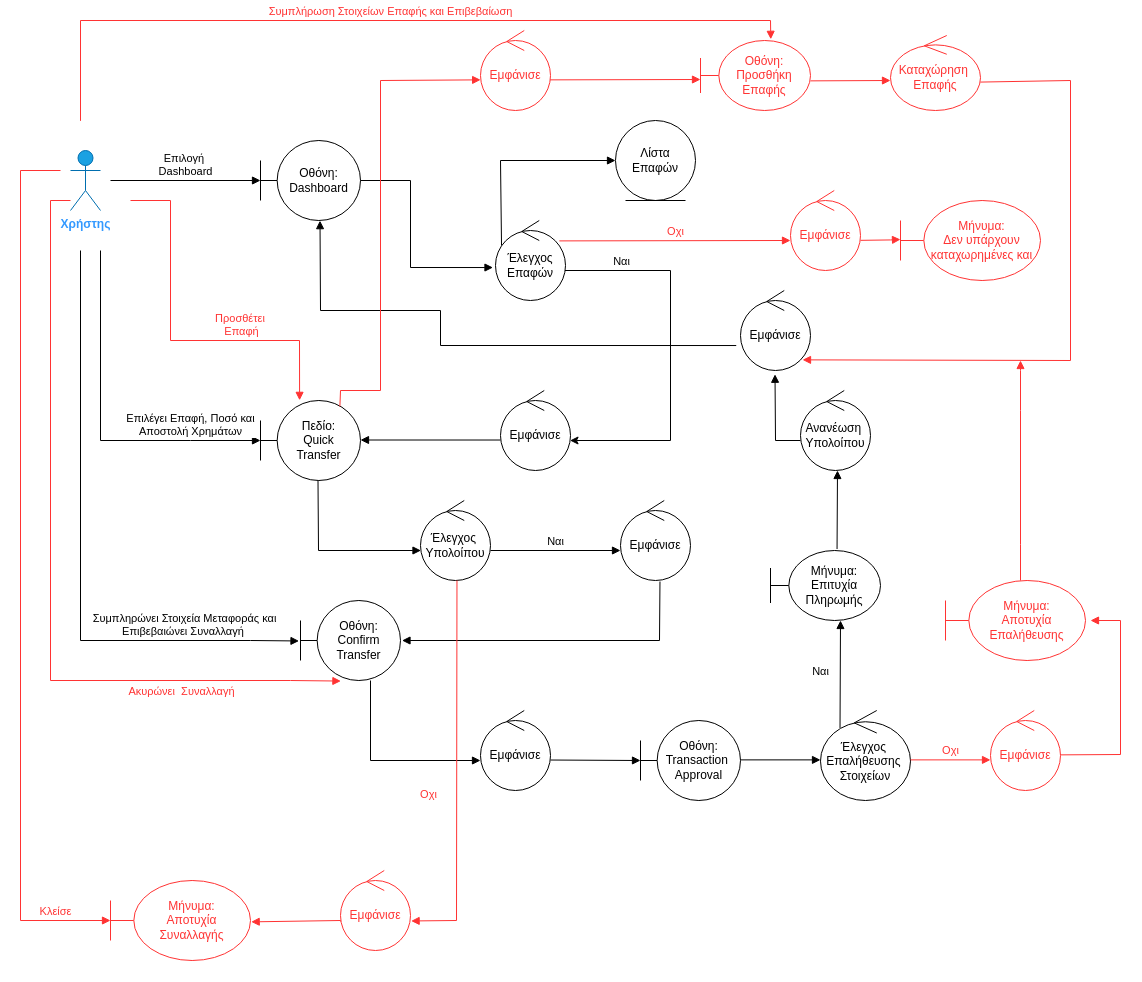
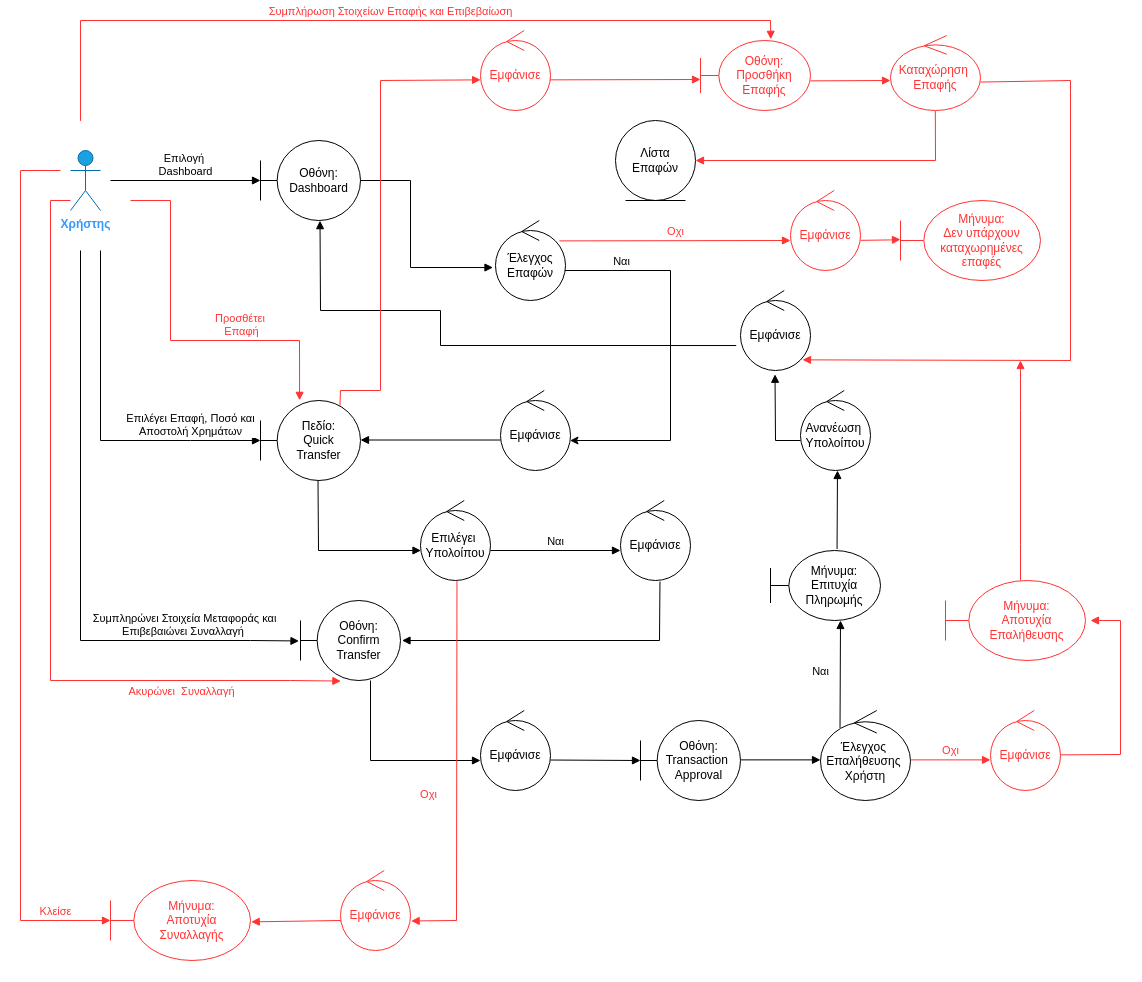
edge "Έλεγχος Επαφών" -> "Λίστα Επαφών": removed
edge "Καταχώρηση Επαφής" -> "Λίστα Επαφών": added
node "Μήνυμα: Δεν υπάρχουν καταχωρημένες και": label "Μήνυμα: Δεν υπάρχουν καταχωρημένες και" -> "Μήνυμα: Δεν υπάρχουν καταχωρημένες επαφές"
node "Έλεγχος Υπολοίπου": label "Έλεγχος Υπολοίπου" -> "Επιλέγει Υπολοίπου"
node "Έλεγχος Επαλήθευσης Στοιχείων": label "Έλεγχος Επαλήθευσης Στοιχείων" -> "Έλεγχος Επαλήθευσης Χρήστη"
